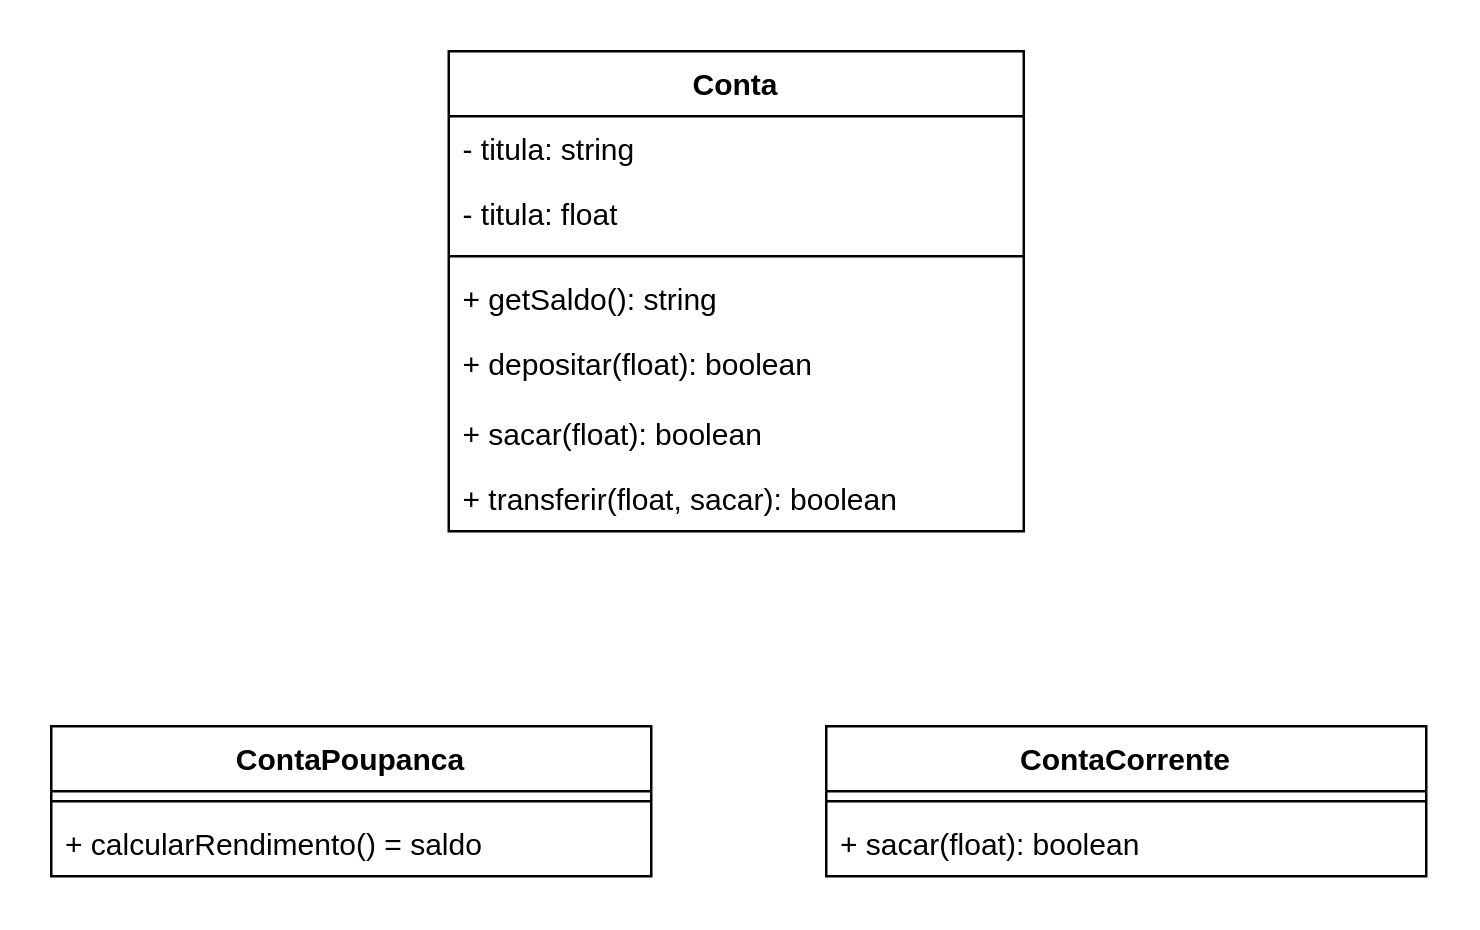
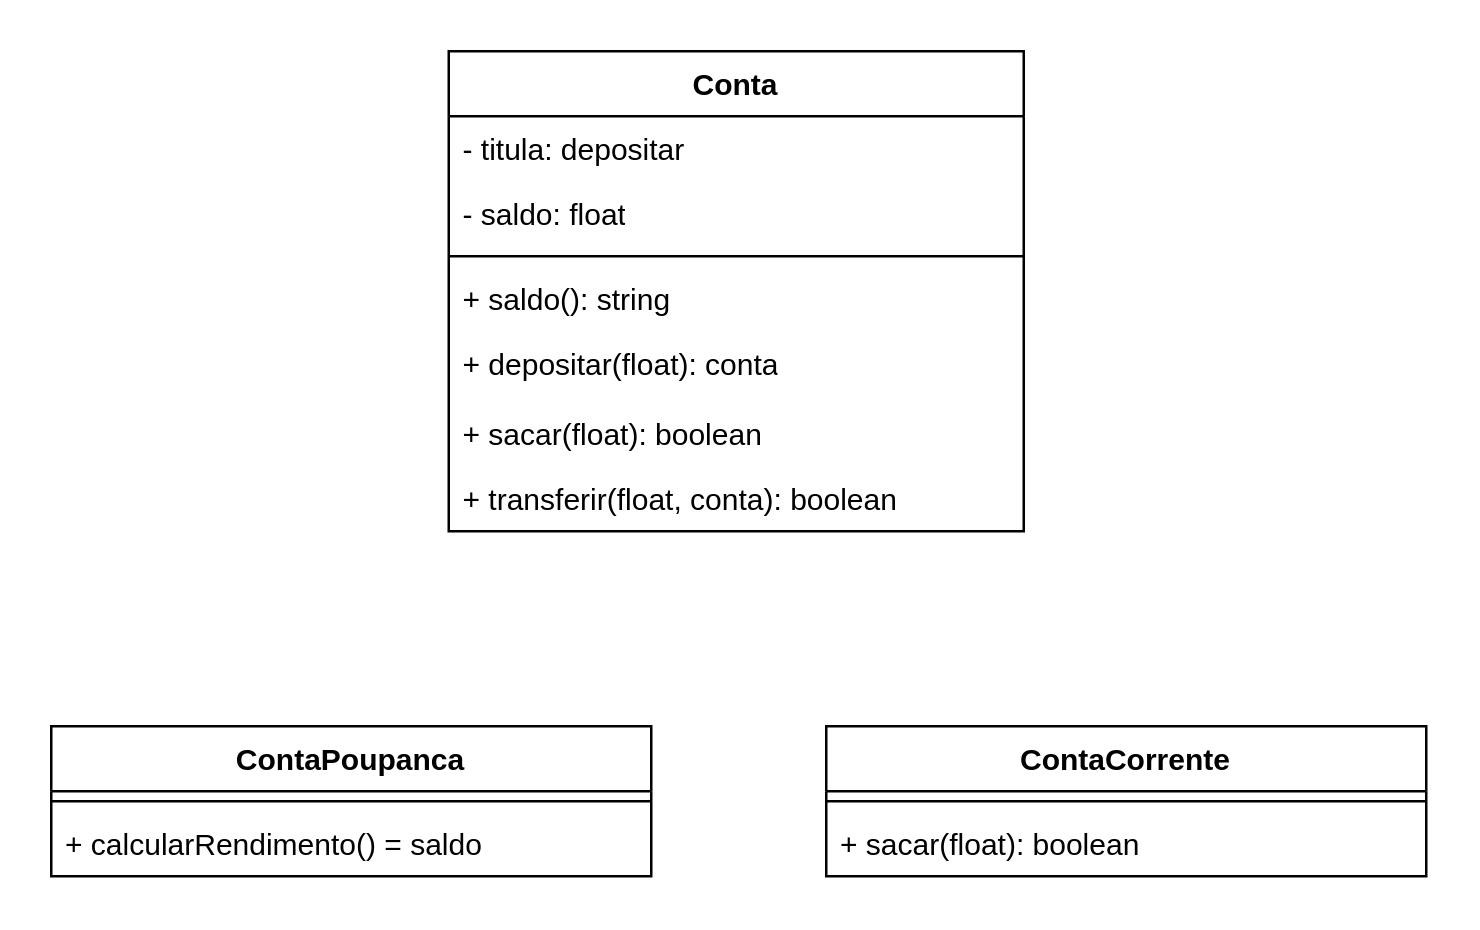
node "- titula: string": label "- titula: string" -> "- titula: depositar"
node "- titula: float": label "- titula: float" -> "- saldo: float"
node "+ getSaldo(): string": label "+ getSaldo(): string" -> "+ saldo(): string"
node "+ depositar(float): boolean": label "+ depositar(float): boolean" -> "+ depositar(float): conta"
node "+ transferir(float, sacar): boolean": label "+ transferir(float, sacar): boolean" -> "+ transferir(float, conta): boolean"
